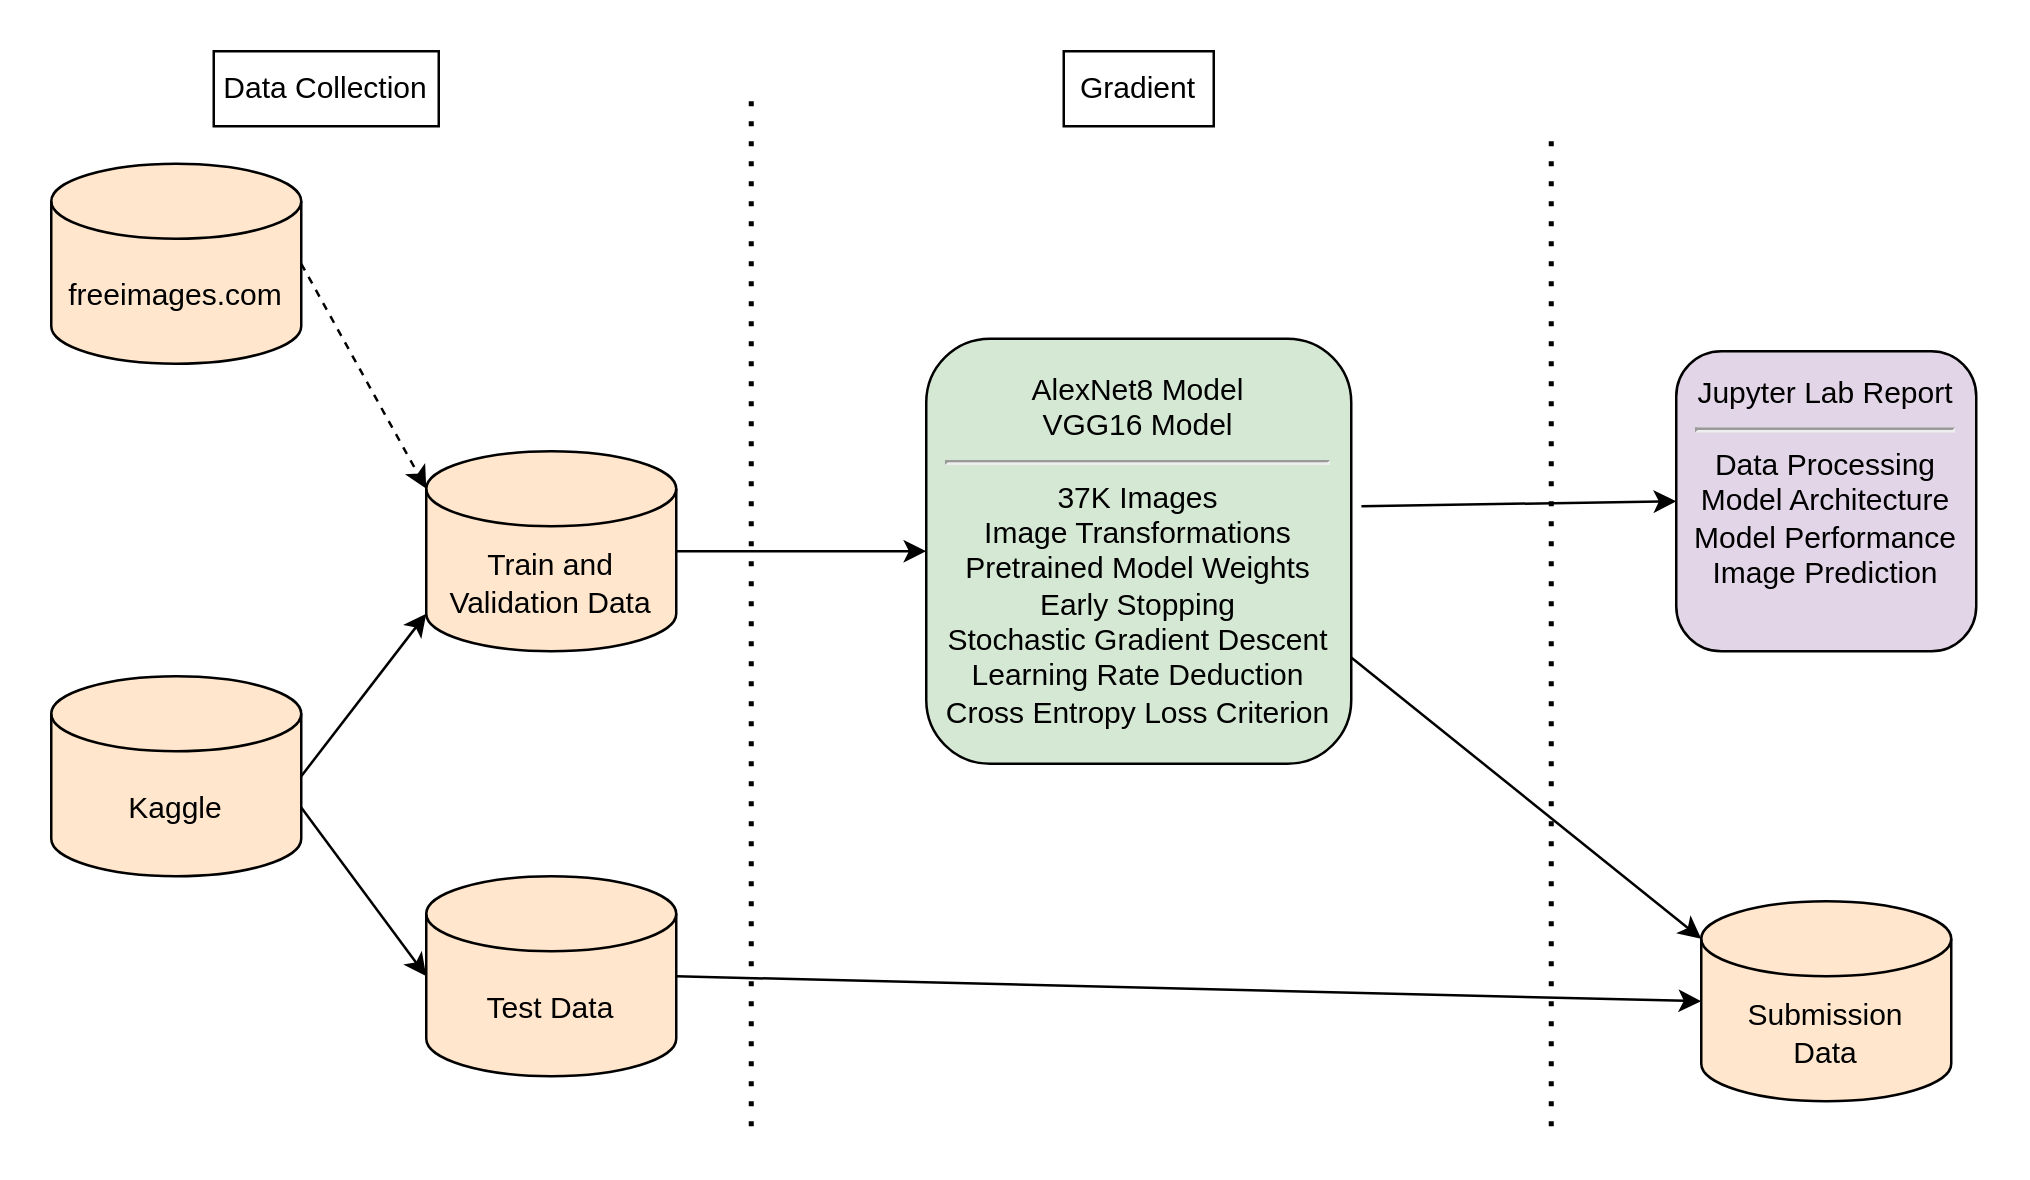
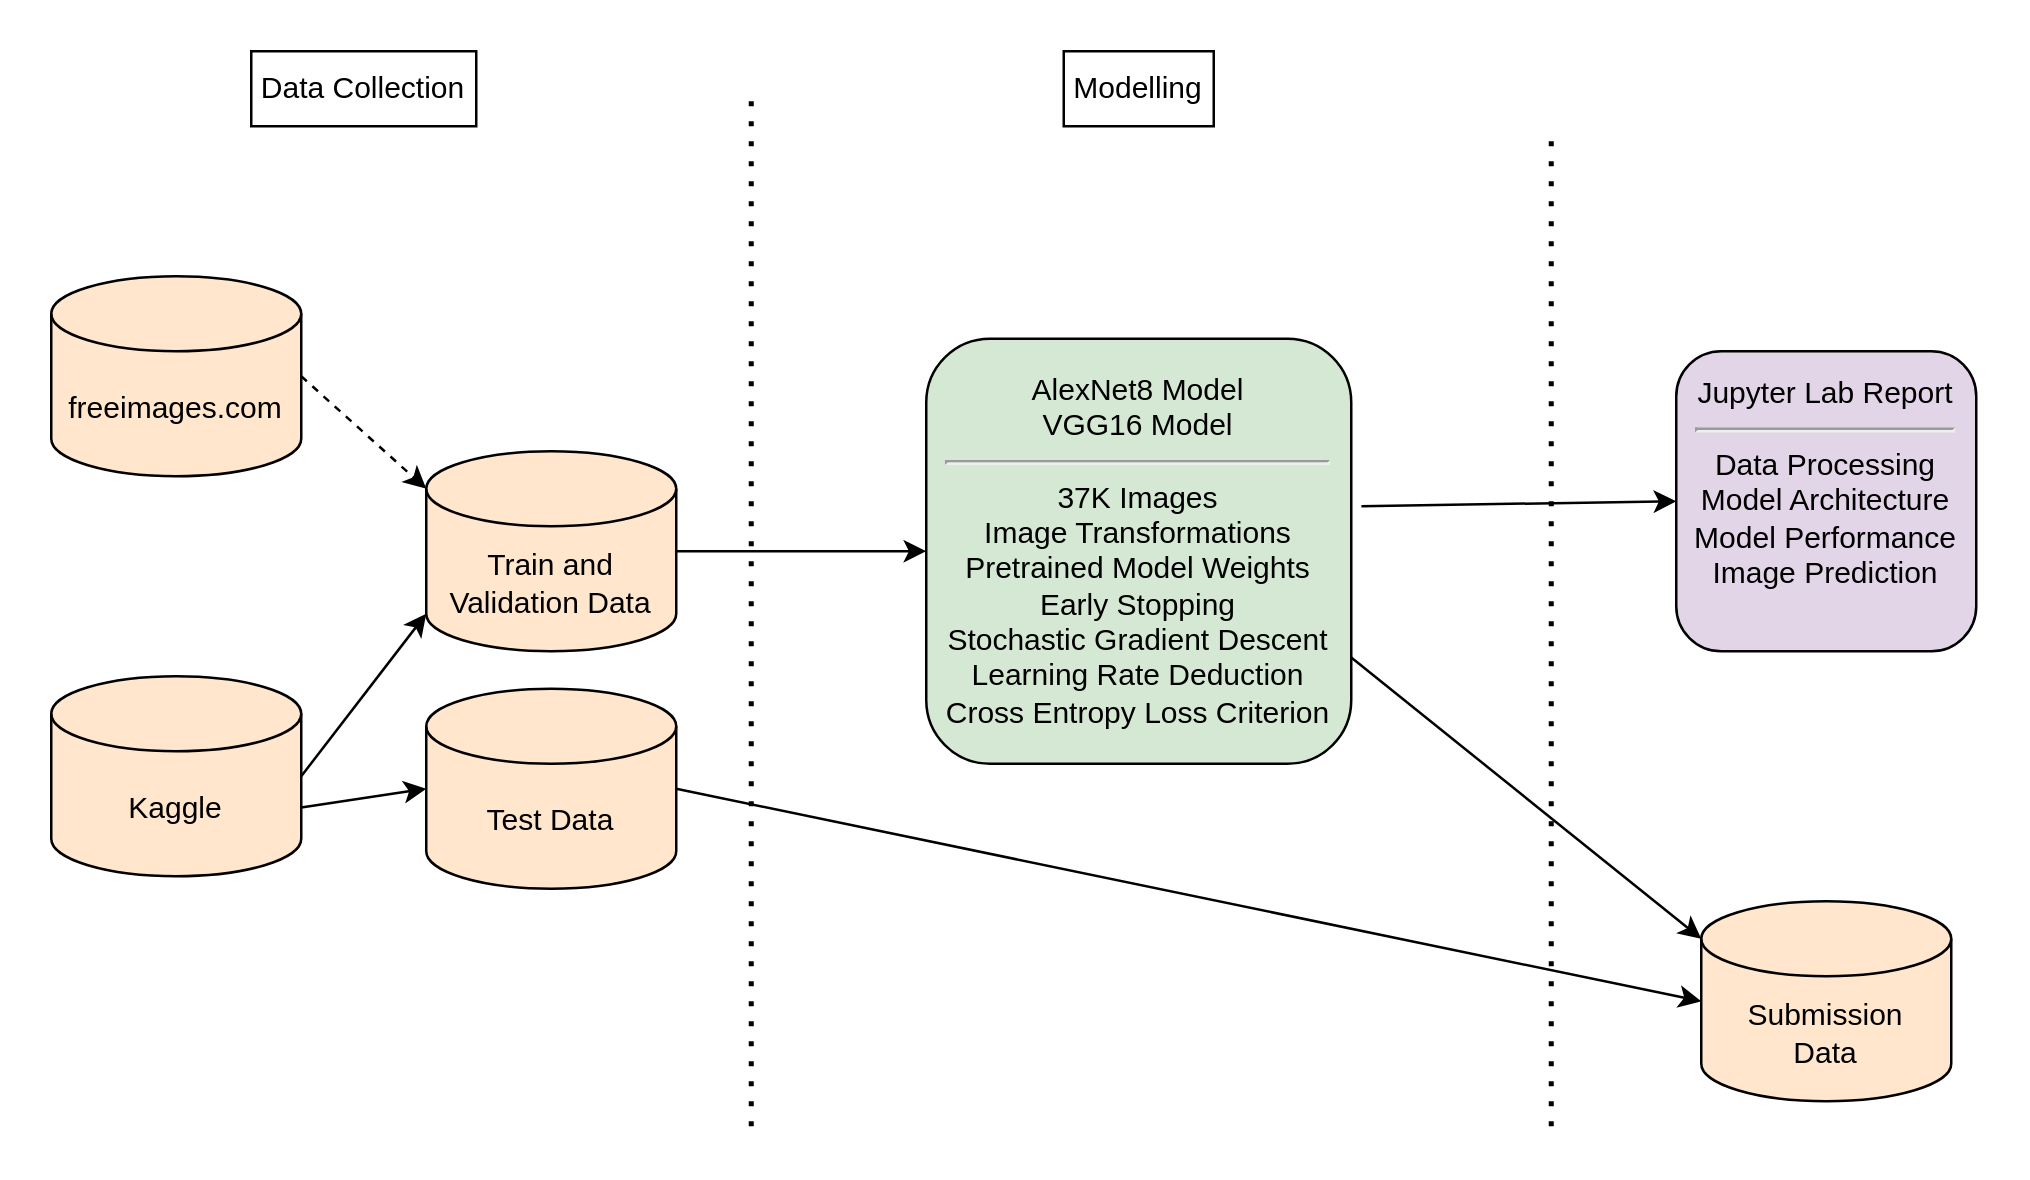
node "Data Collection": moved (326, 89) -> (364, 89)
node "Gradient": label "Gradient" -> "Modelling"
node "freeimages.com": moved (176, 264) -> (176, 376)
node "Test Data": moved (551, 976) -> (551, 789)
